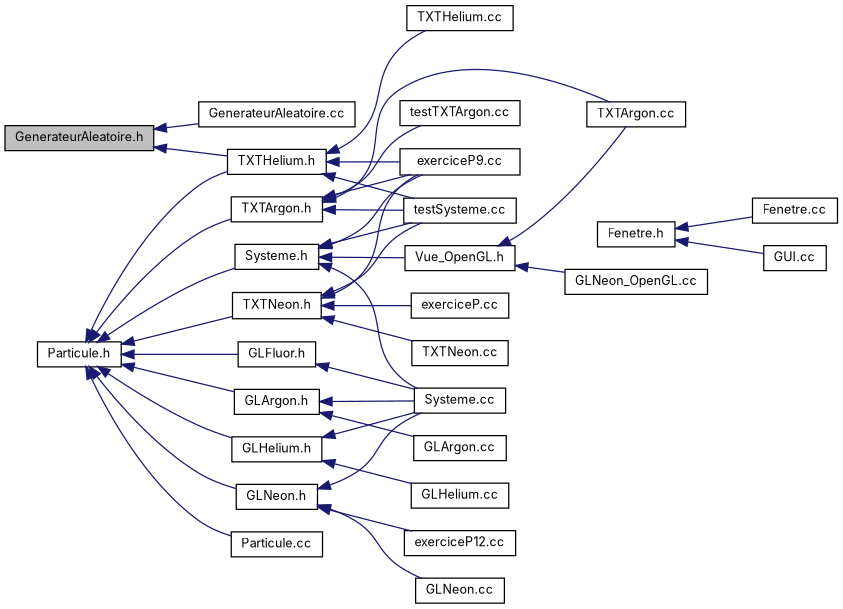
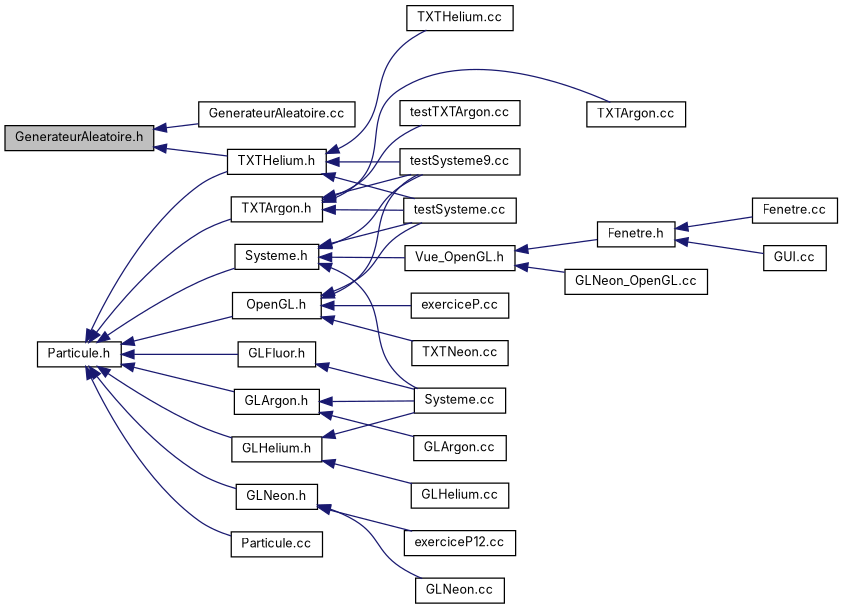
node "exerciceP9.cc": label "exerciceP9.cc" -> "testSysteme9.cc"
edge "TXTArgon.cc" -> "Vue_OpenGL.h": now "Fenetre.h" -> "Vue_OpenGL.h"
node "TXTNeon.h": label "TXTNeon.h" -> "OpenGL.h"
edge "Systeme.cc" -> "GLNeon.h": removed
